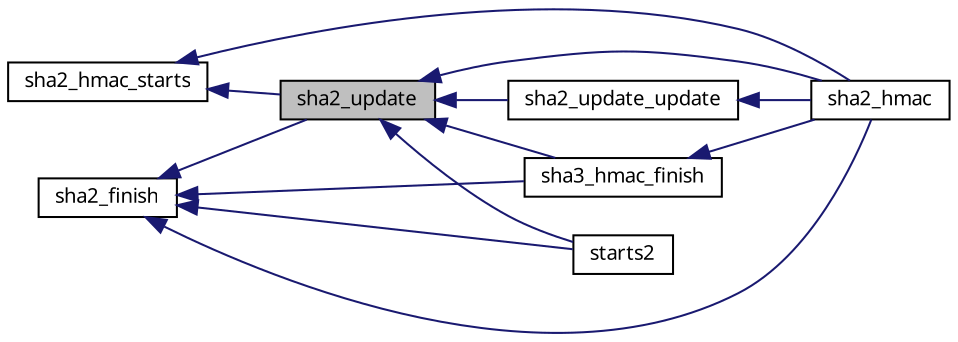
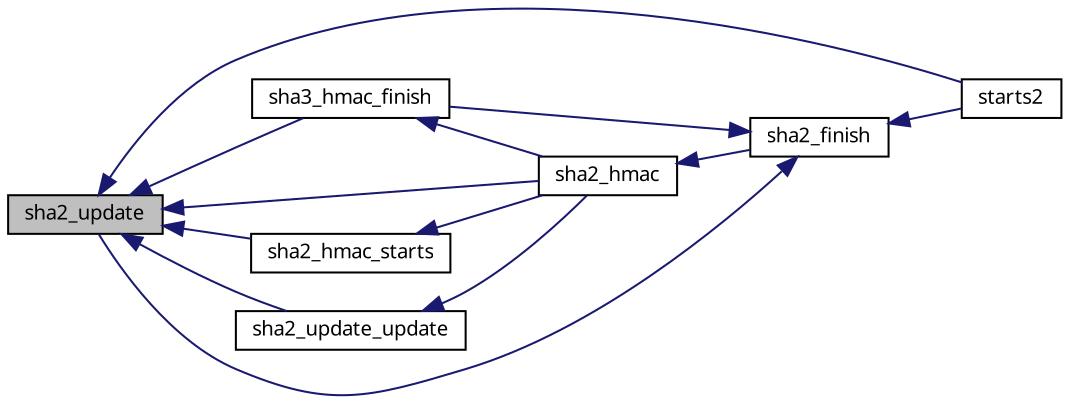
edge "sha2_update" -> "sha2_hmac_starts": reversed
edge "sha2_hmac" -> "sha2_finish": reversed
